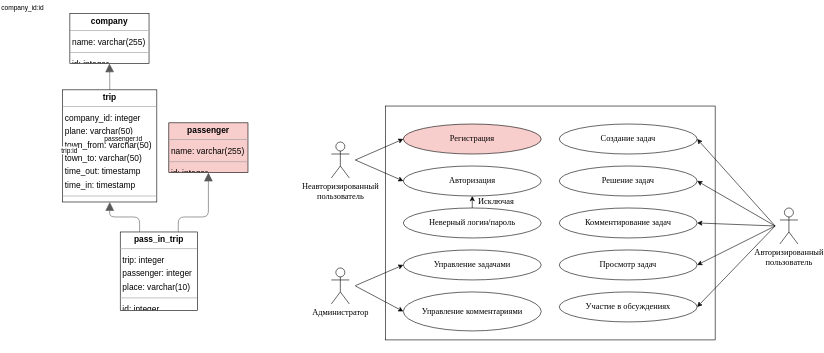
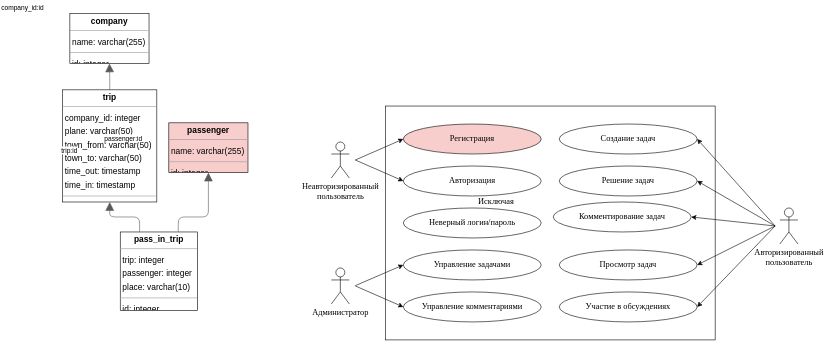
edge "Неверный логин/пароль" -> "Авторизация": removed
node "Комментирование задач": moved (629, 223) -> (623, 217)
node "Управление комментариями": size 138x39 -> 138x30
